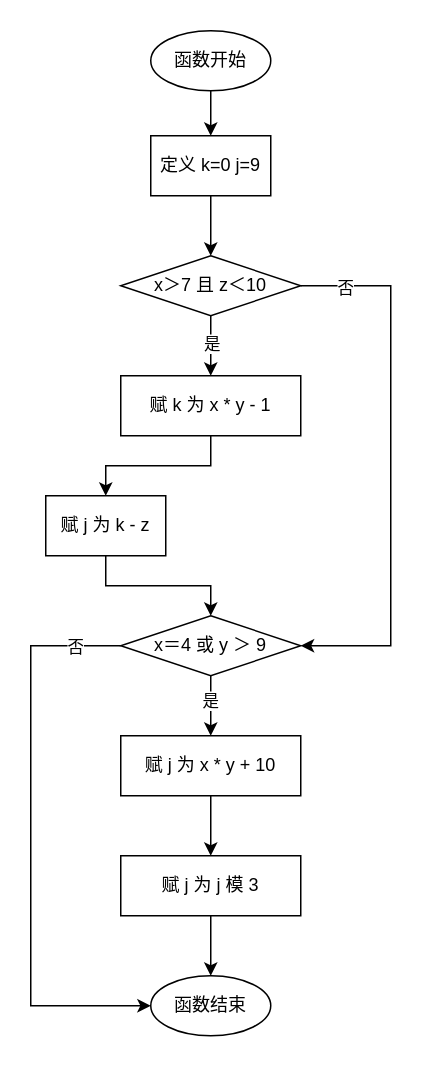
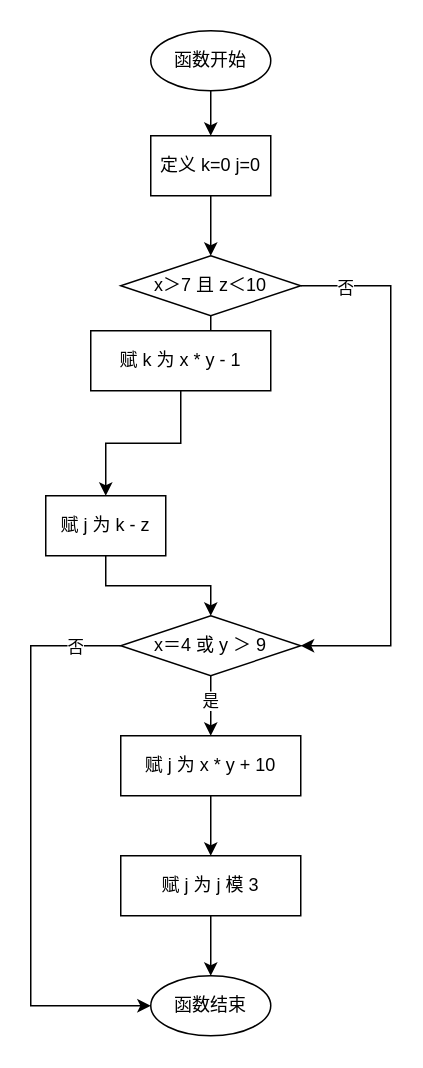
node "定义 k=0 j=9": label "定义 k=0 j=9" -> "定义 k=0 j=0"
node "赋 k 为 x * y - 1": moved (211, 406) -> (181, 361)
